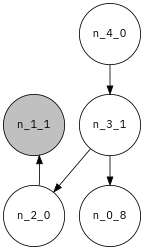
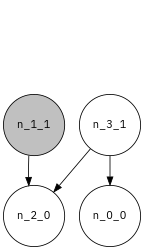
node "n_4_0": removed
edge "n_2_0" -> "n_1_1": reversed
node "n_0_8": label "n_0_8" -> "n_0_0"
